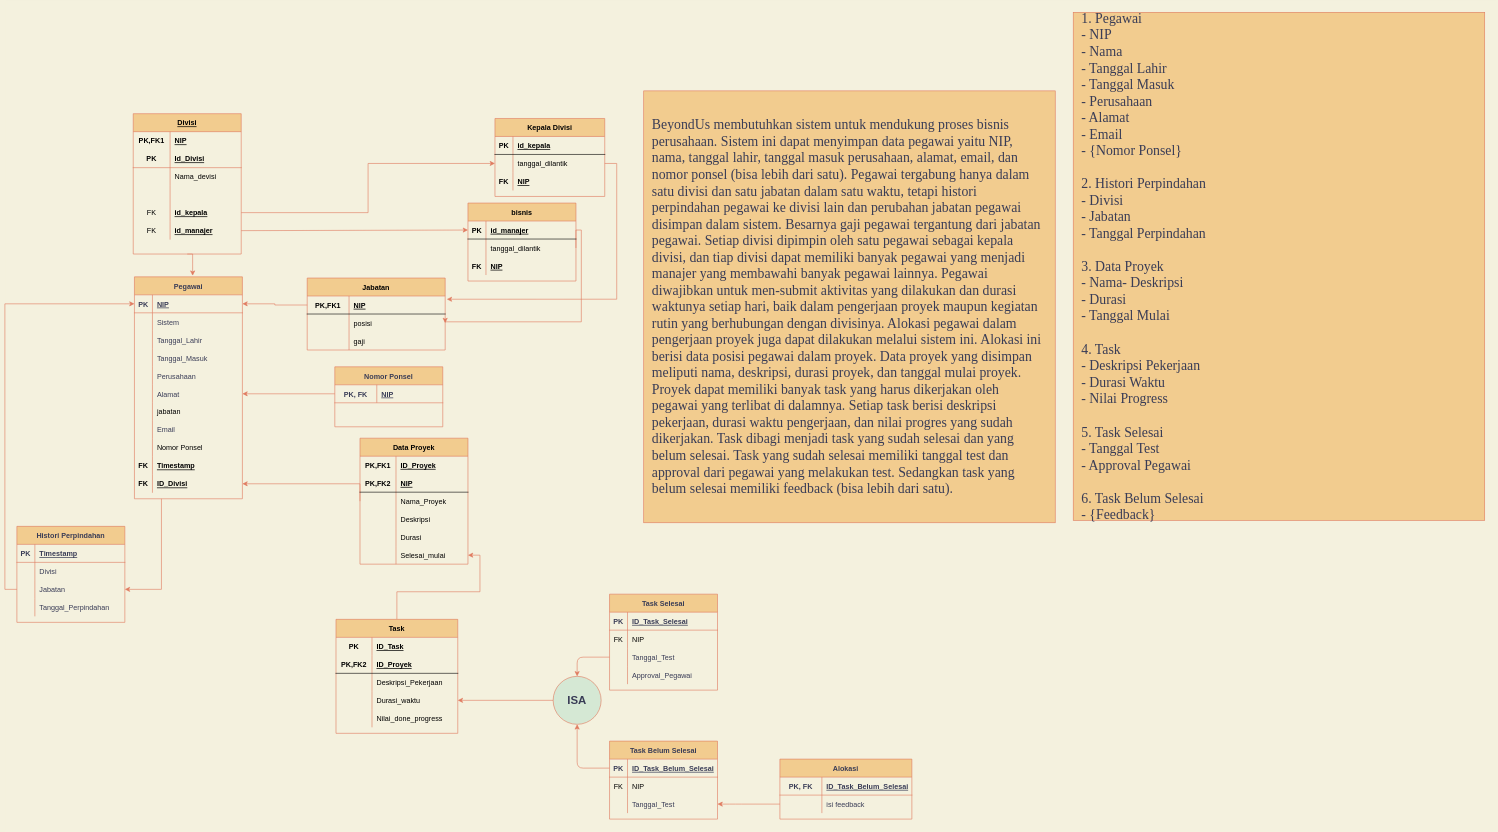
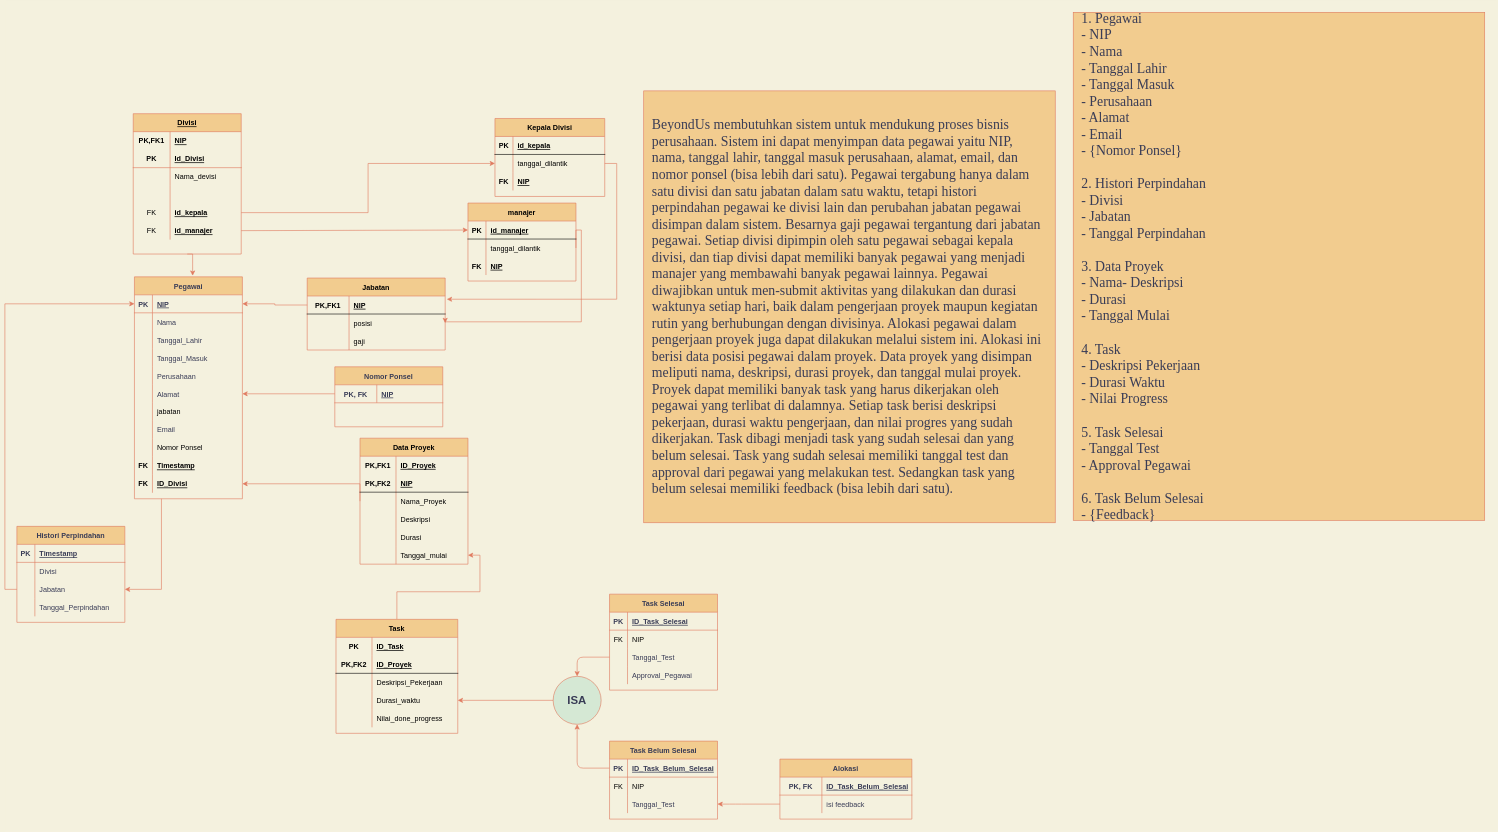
node "bisnis": label "bisnis" -> "manajer"
node "Sistem": label "Sistem" -> "Nama"
node "Selesai_mulai": label "Selesai_mulai" -> "Tanggal_mulai"
